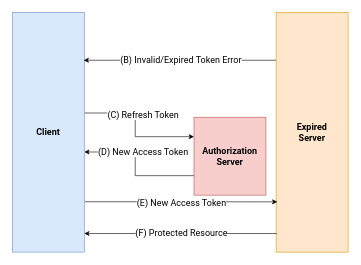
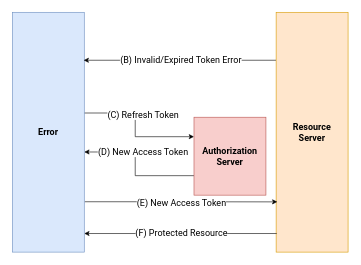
node "Client": label "Client" -> "Error"
node "Expired Server": label "Expired Server" -> "Resource Server"
